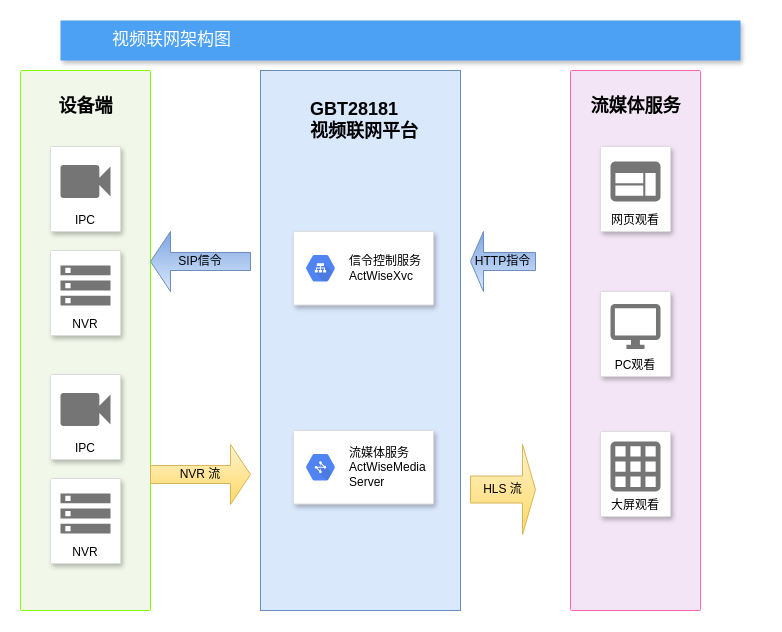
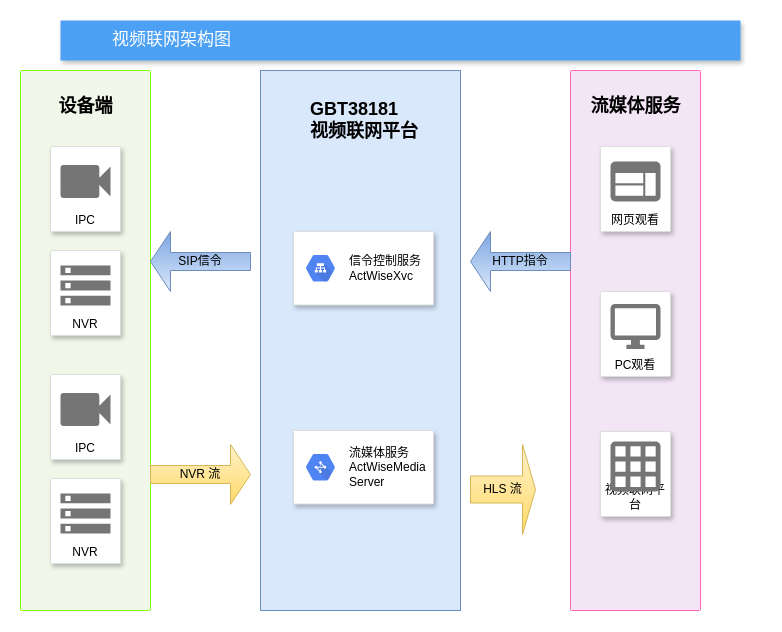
node "GBT28181 视频联网平台": label "GBT28181 视频联网平台" -> "GBT38181 视频联网平台"
node "HTTP指令": size 65x60 -> 100x60
node "大屏观看": label "大屏观看" -> "视频联网平台"
